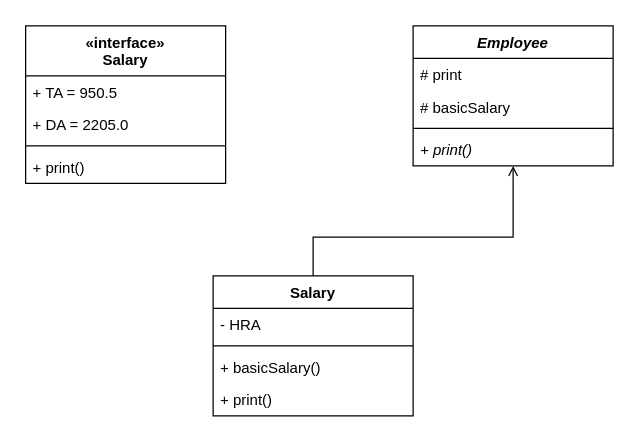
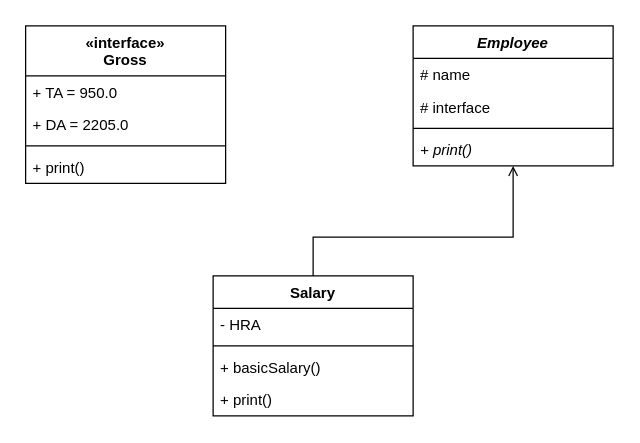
node "«interface» Salary": label "«interface» Salary" -> "«interface» Gross"
node "# print": label "# print" -> "# name"
node "+ TA = 950.5": label "+ TA = 950.5" -> "+ TA = 950.0"
node "# basicSalary": label "# basicSalary" -> "# interface"
